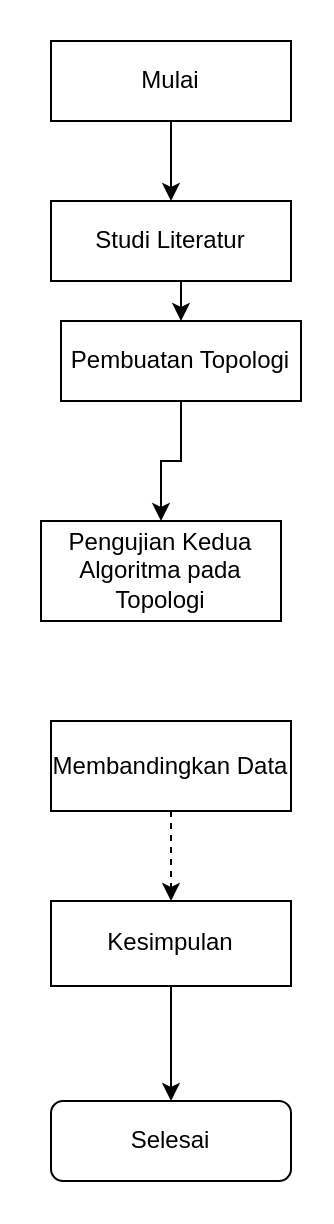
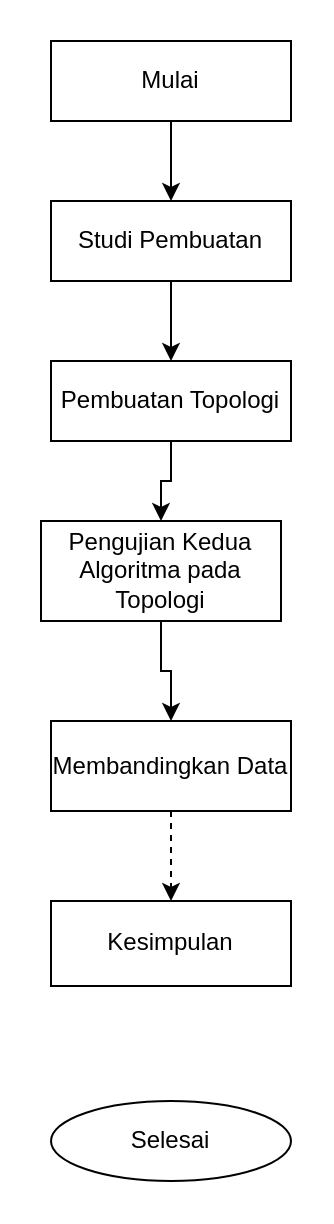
node "Studi Literatur": label "Studi Literatur" -> "Studi Pembuatan"
node "Pembuatan Topologi": moved (181, 361) -> (171, 401)
edge "Pengujian Kedua Algoritma pada Topologi" -> "Membandingkan Data": added
edge "Kesimpulan" -> "Selesai": removed
node "Selesai": shape rounded rectangle -> ellipse
